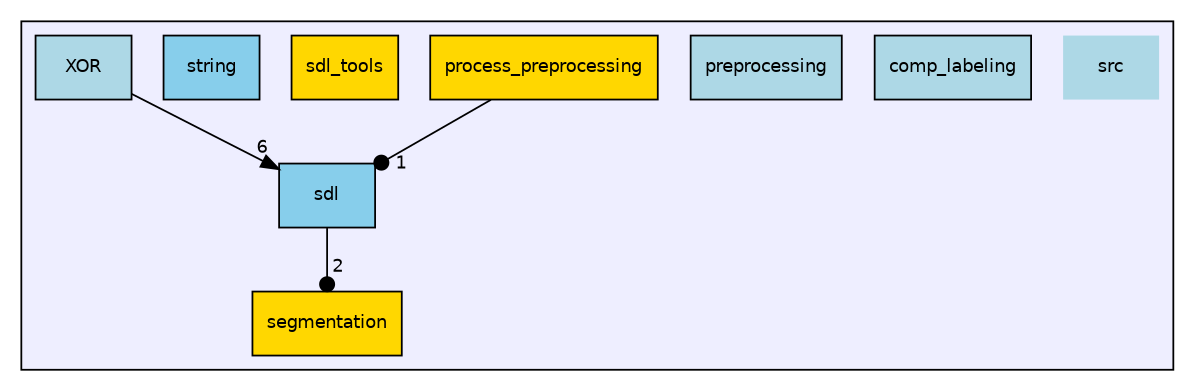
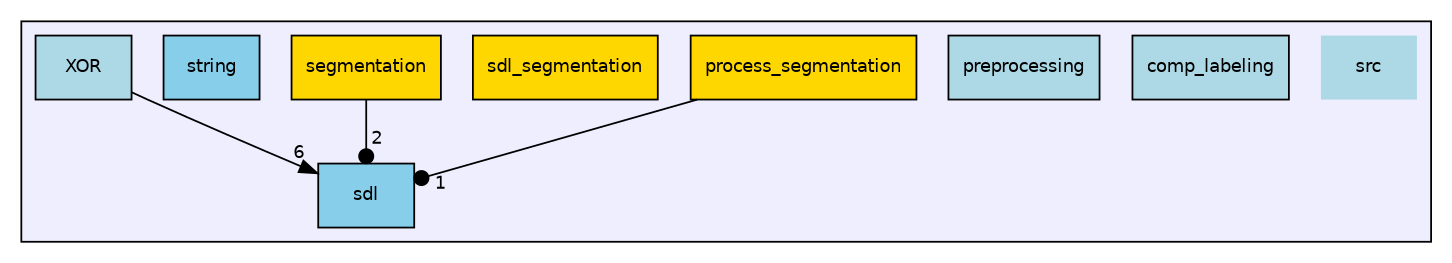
node "sdl_tools": label "sdl_tools" -> "sdl_segmentation"
node "process_preprocessing": label "process_preprocessing" -> "process_segmentation"
edge "sdl" -> "segmentation": reversed
